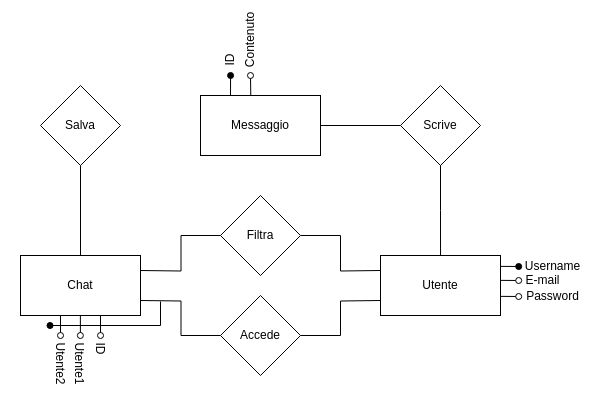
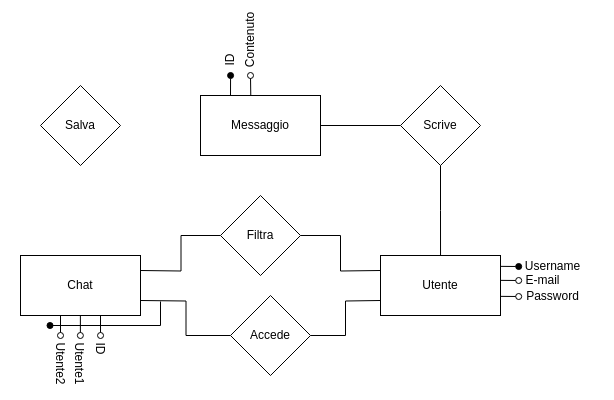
edge "Salva" -- "Chat": removed
node "Accede": moved (261, 336) -> (271, 336)
